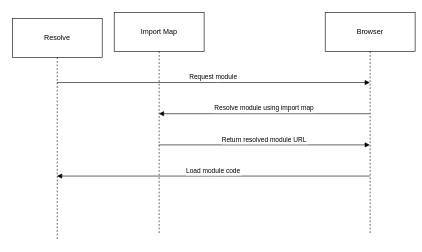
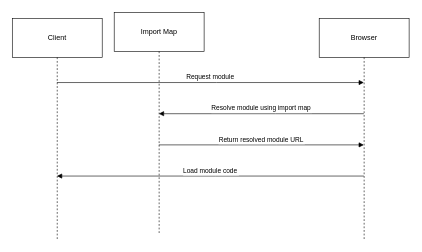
node "Resolve": label "Resolve" -> "Client"
node "Browser": moved (371, 123) -> (365, 129)
